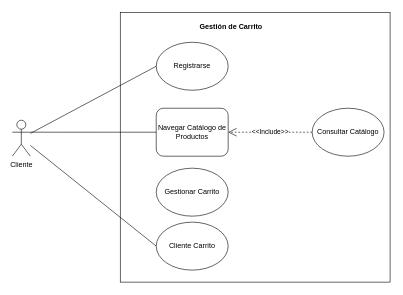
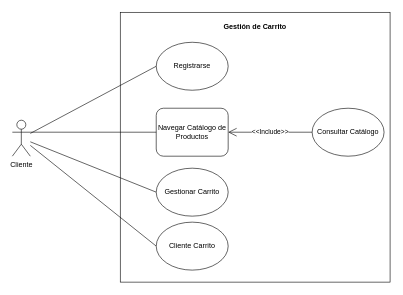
node "Gestión de Carrito": moved (231, 27) -> (255, 27)
edge "Consultar Catálogo" -> "Navegar Catálogo de Productos": style dashed -> solid
edge "Cliente" -- "Gestionar Carrito": added
